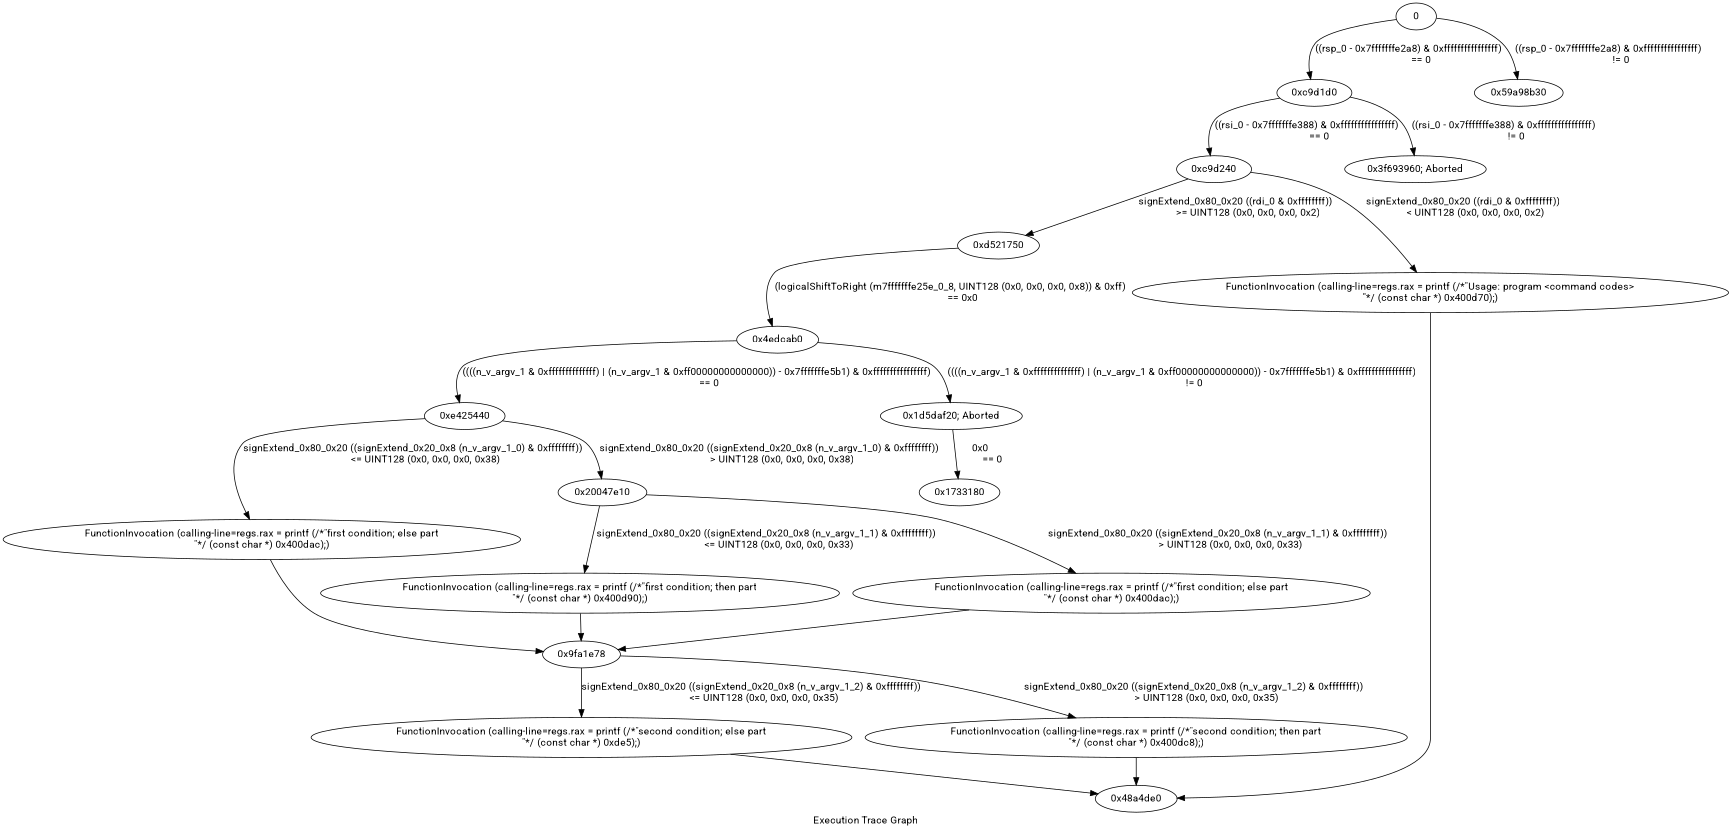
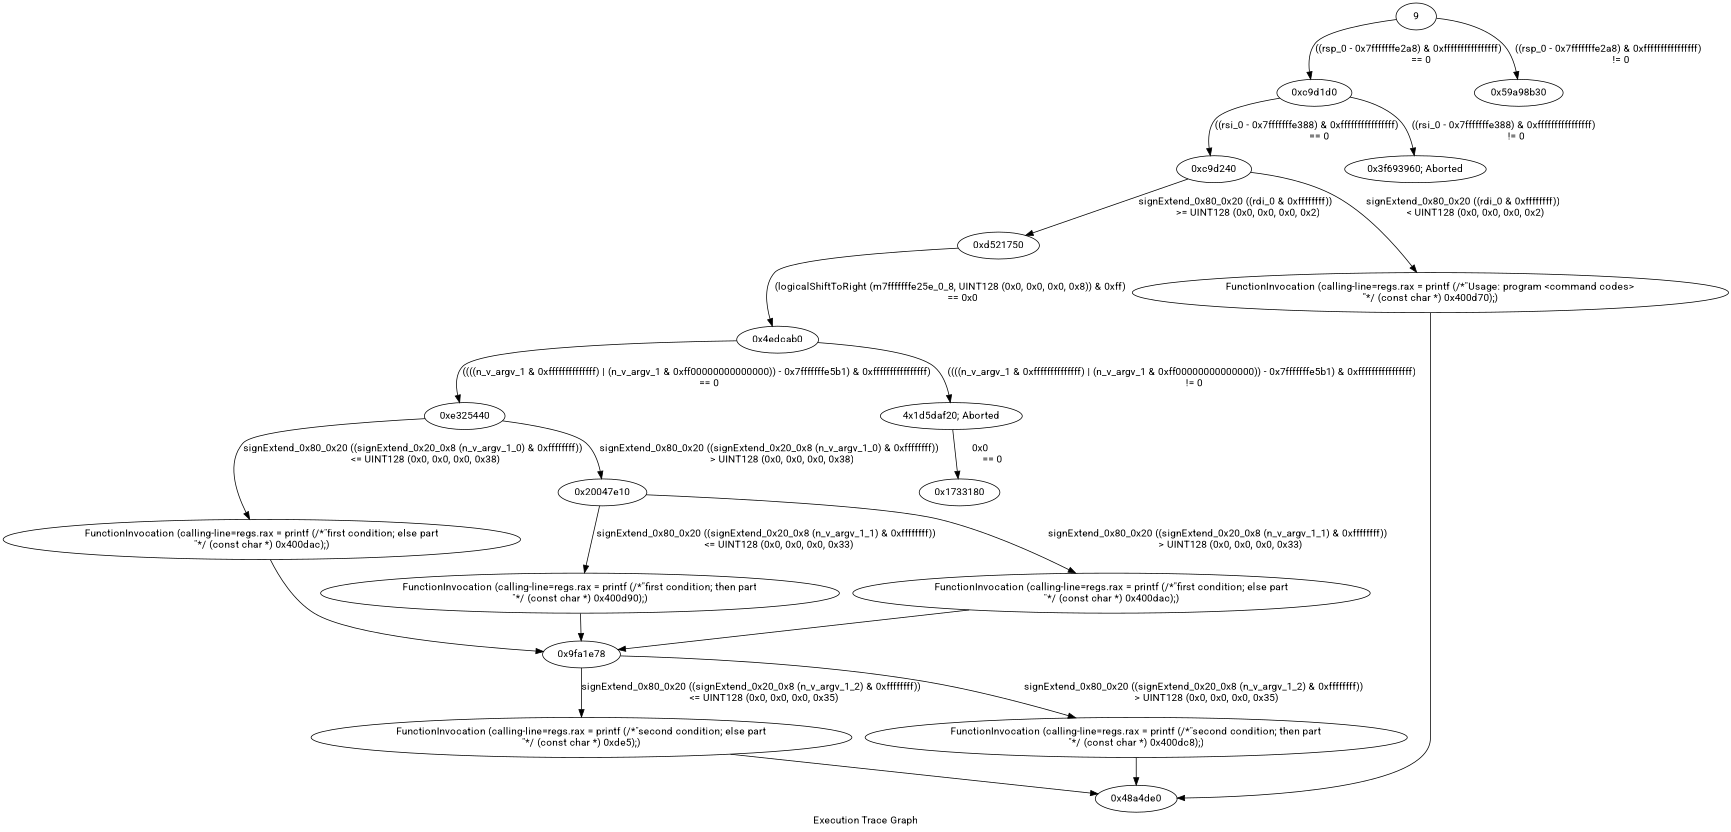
node "0": label "0" -> "9"
node "0xe425440": label "0xe425440" -> "0xe325440"
node "0x1d5daf20; Aborted": label "0x1d5daf20; Aborted" -> "4x1d5daf20; Aborted"
